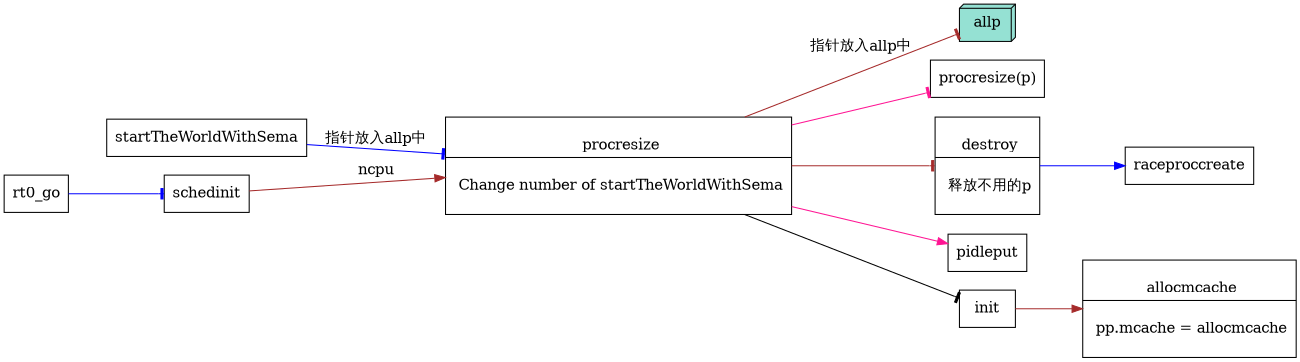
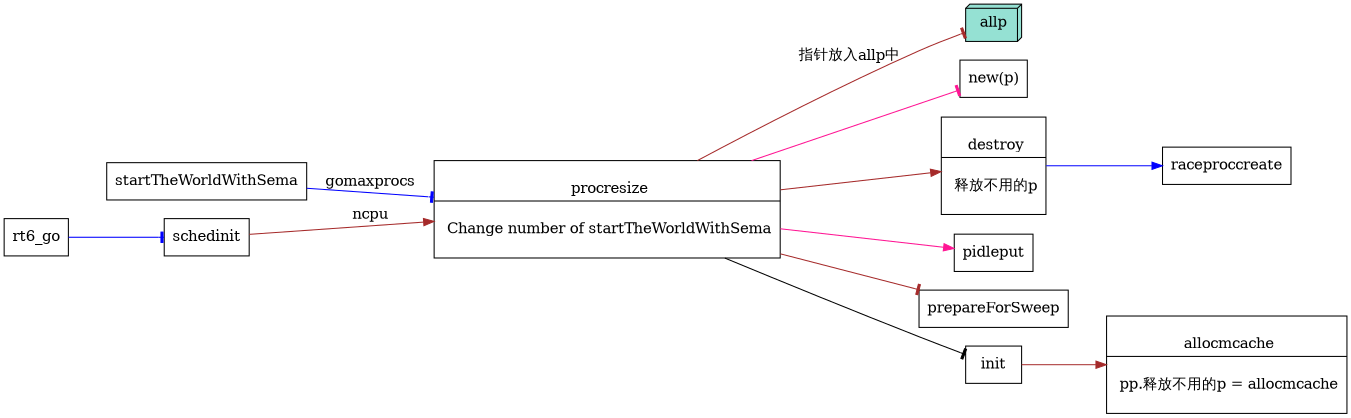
node "procresize(p)": label "procresize(p)" -> "new(p)"
edge "startTheWorldWithSema" -> "procresize": label "指针放入allp中" -> "gomaxprocs"
edge "procresize" -> "destroy": arrowhead tee -> normal
node "rt0_go": label "rt0_go" -> "rt6_go"
node "prepareForSweep": added
node "allocmcache": text "pp.mcache = allocmcache" -> "pp.释放不用的p = allocmcache"
